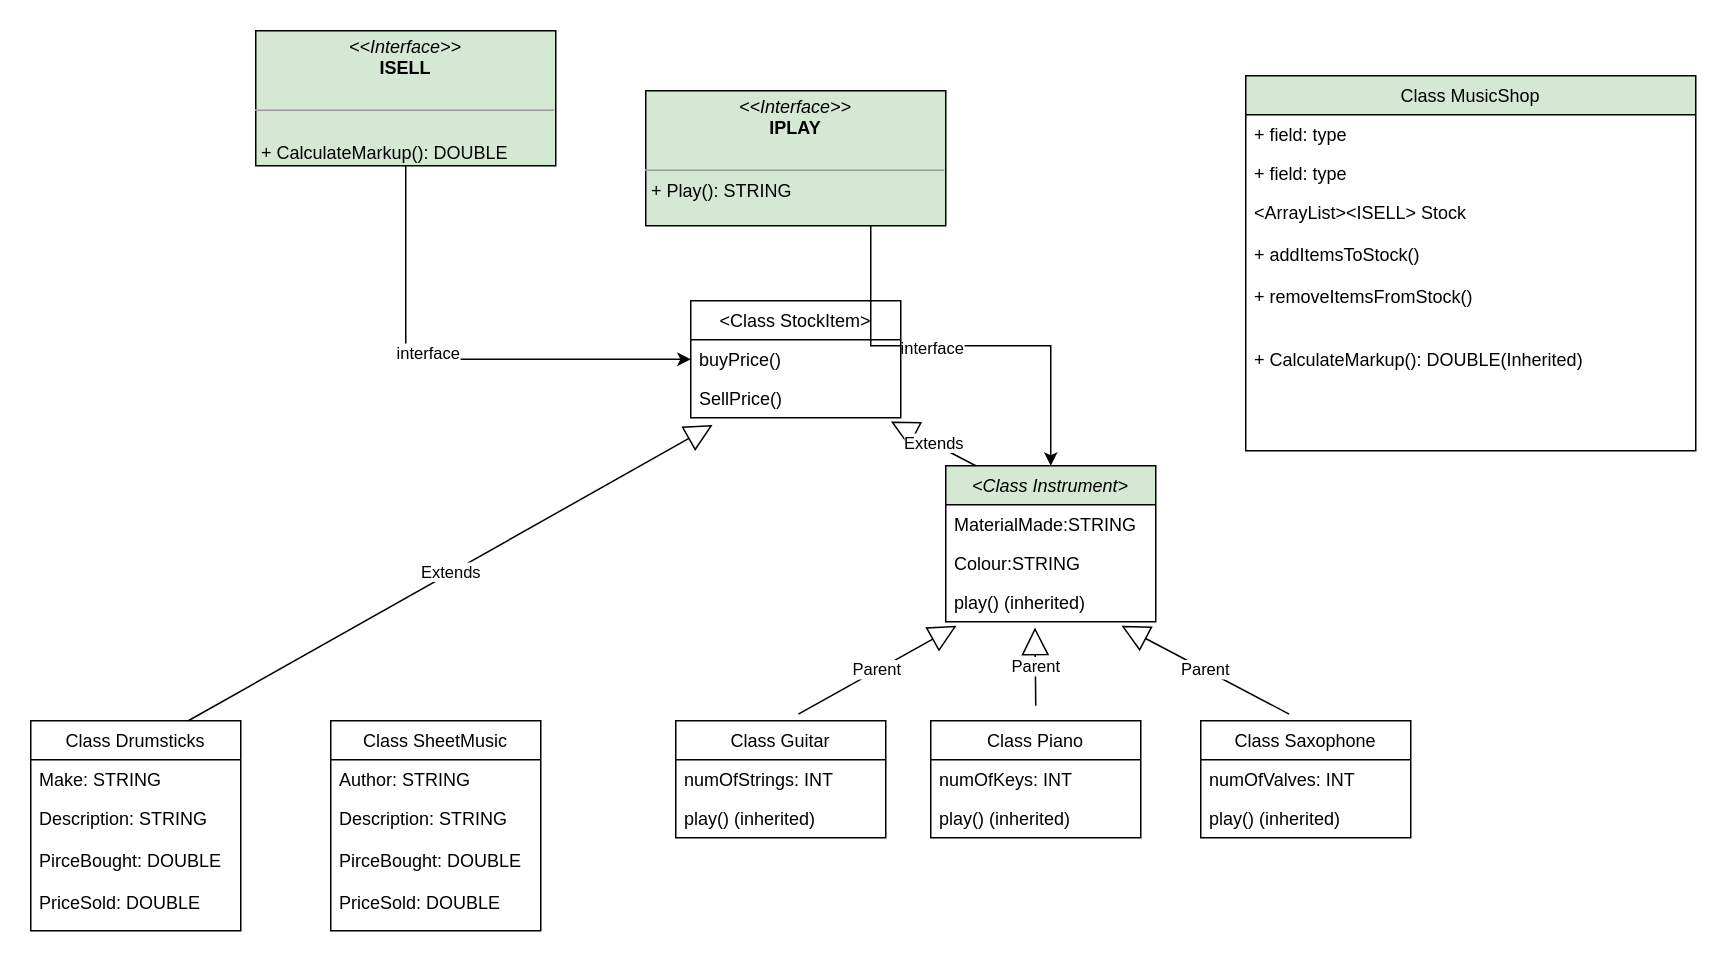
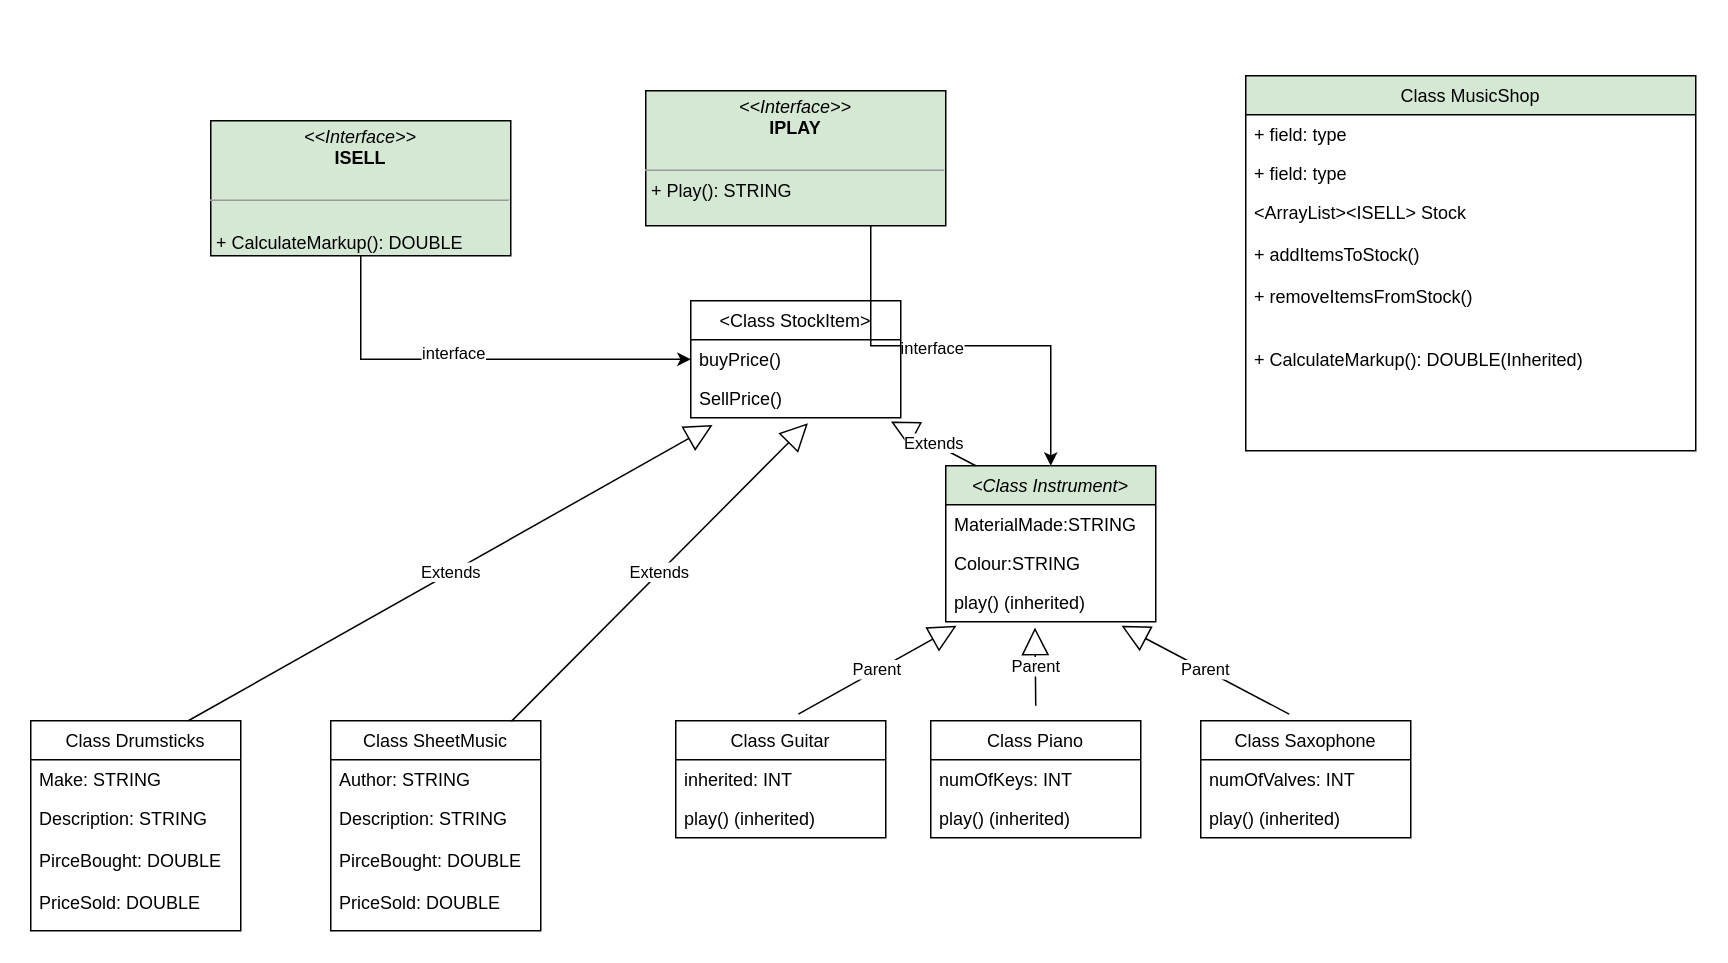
node "<<Interface>> ISELL + CalculateMarkup(): DOUBLE": moved (406, 98) -> (361, 188)
edge "Class SheetMusic" -> "SellPrice()": added, label "Extends"
node "numOfStrings: INT": label "numOfStrings: INT" -> "inherited: INT"
